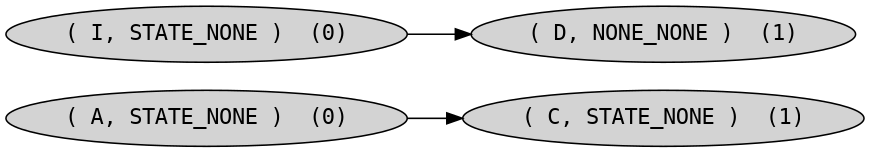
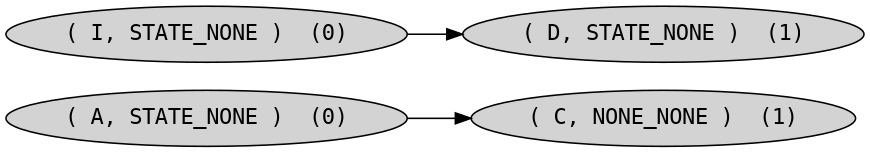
node "( D, NONE_NONE )  (1)": label "( D, NONE_NONE )  (1)" -> "( D, STATE_NONE )  (1)"
node "( C, STATE_NONE )  (1)": label "( C, STATE_NONE )  (1)" -> "( C, NONE_NONE )  (1)"
